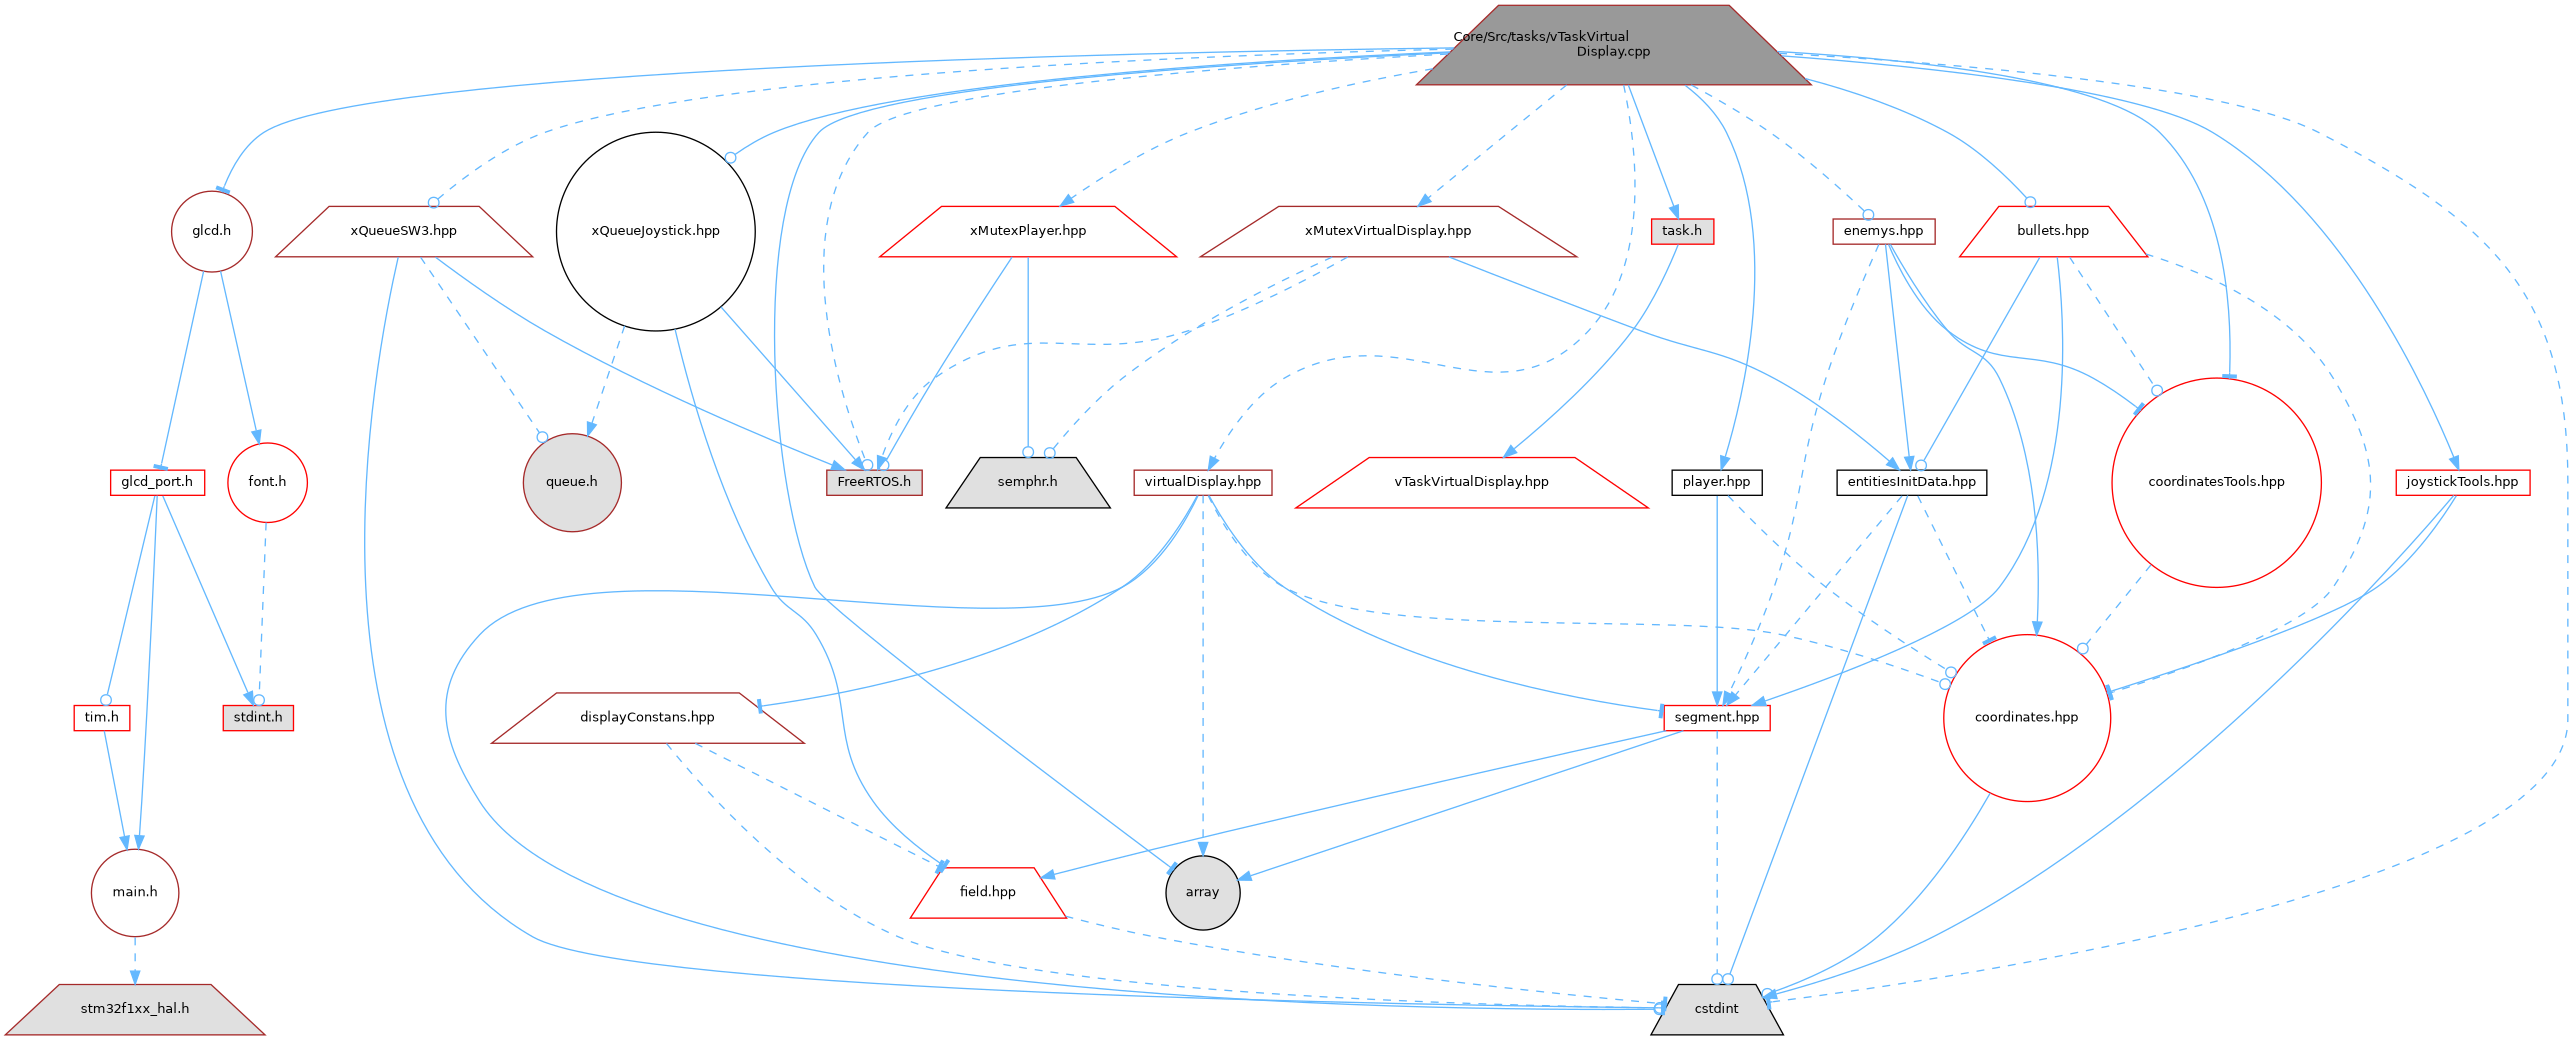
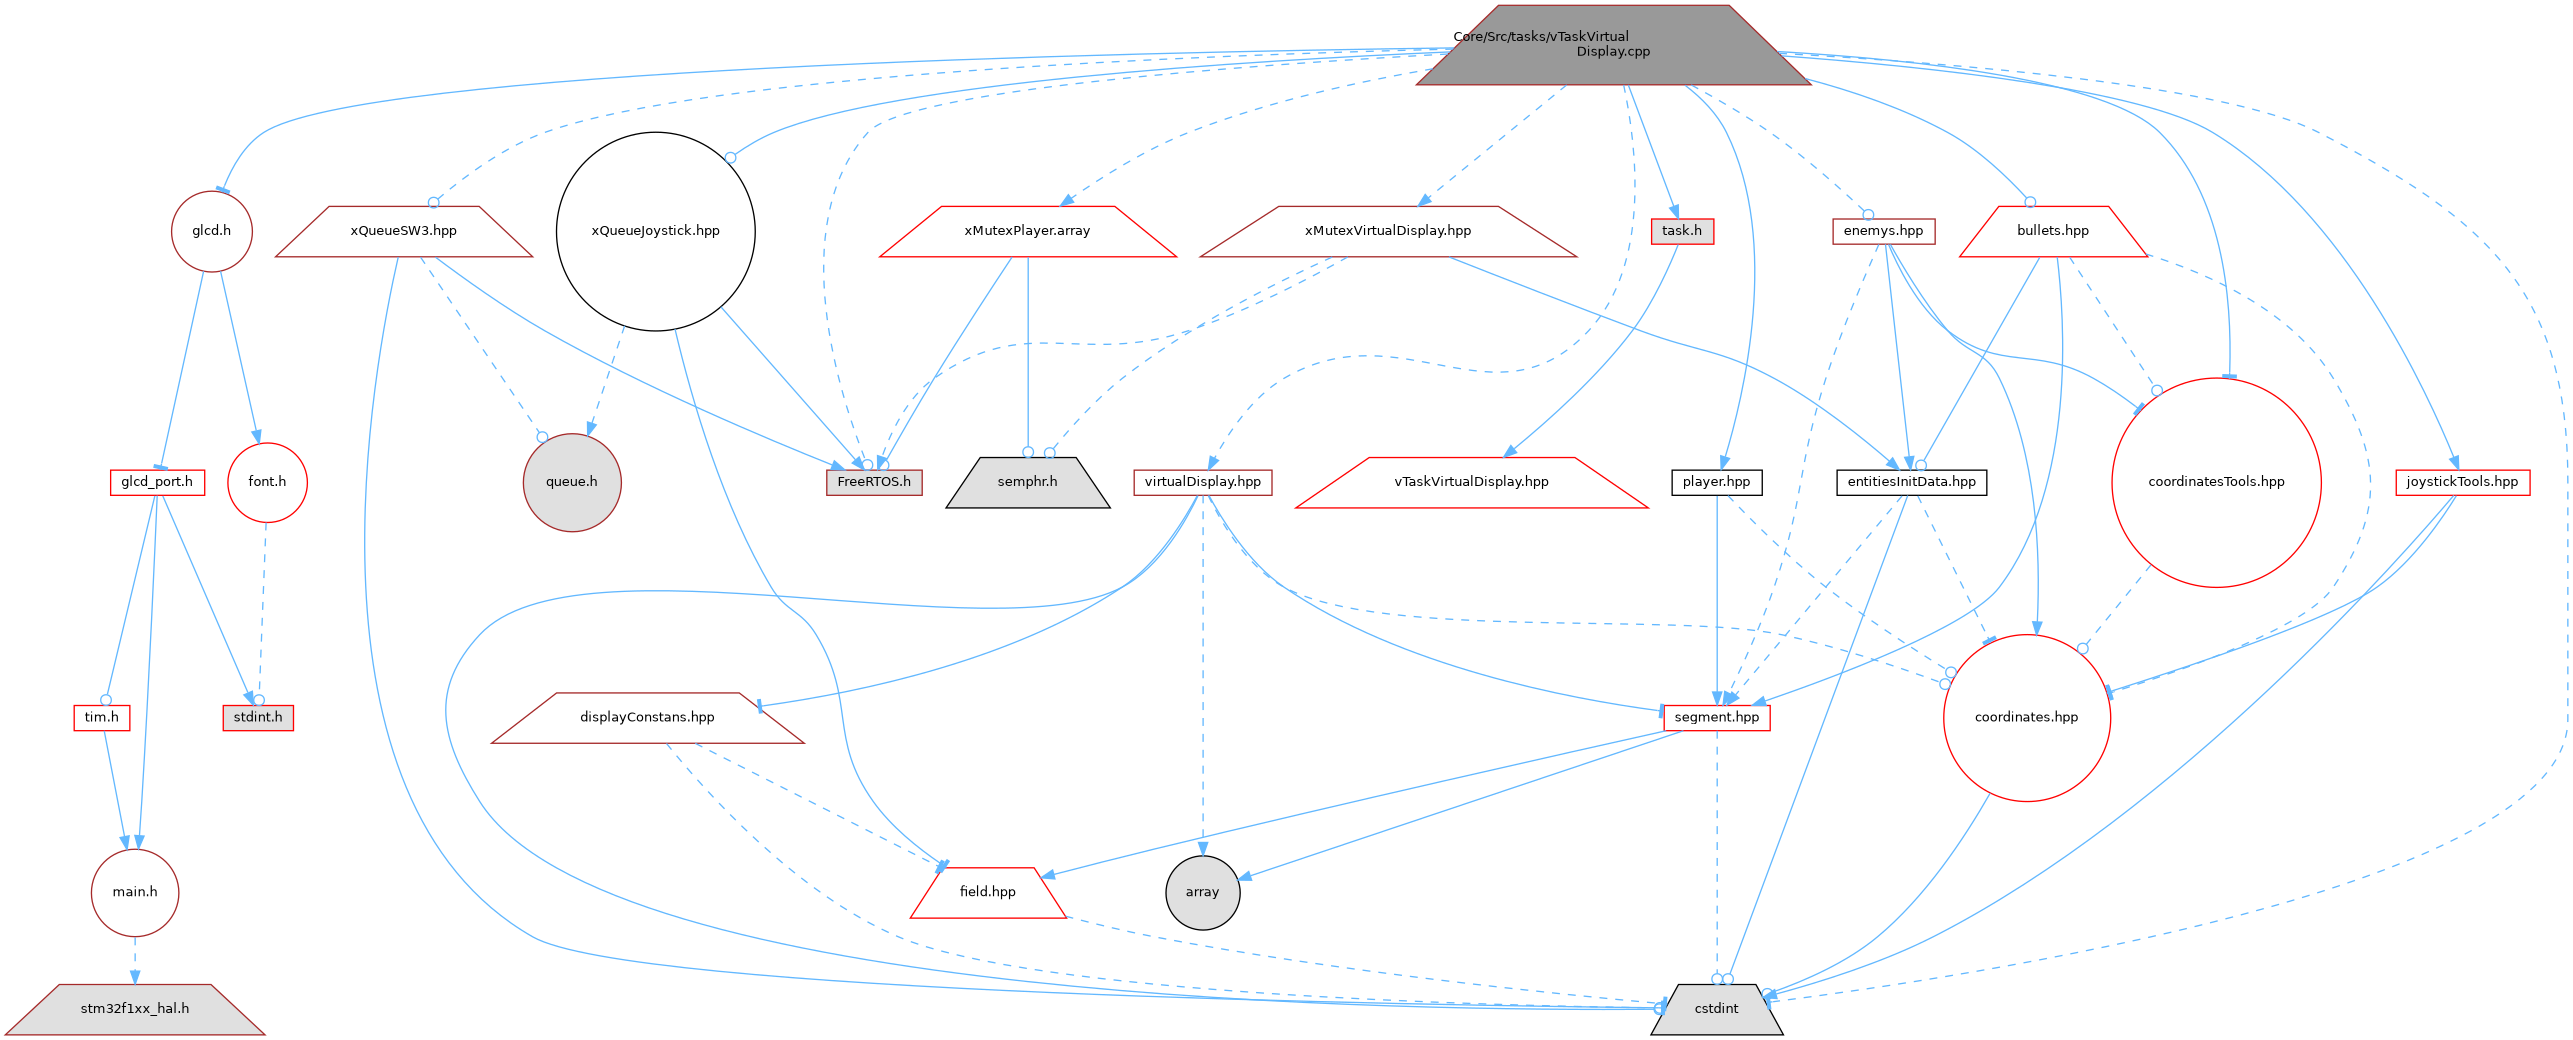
node "xMutexPlayer.hpp": label "xMutexPlayer.hpp" -> "xMutexPlayer.array"
edge "Core/Src/tasks/vTaskVirtual Display.cpp" -> "array": removed
